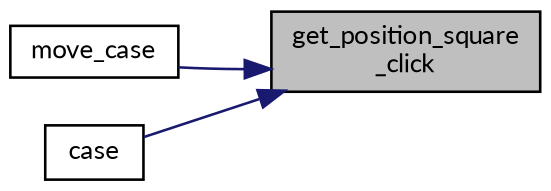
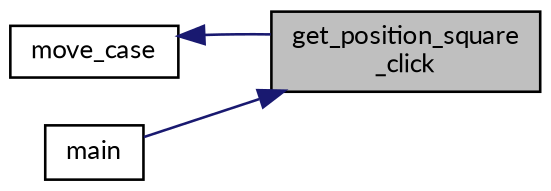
edge "move_case" -> "get_position_square _click": reversed
node "case": label "case" -> "main"
